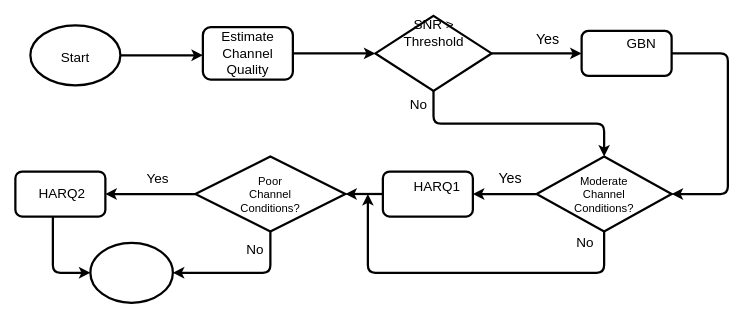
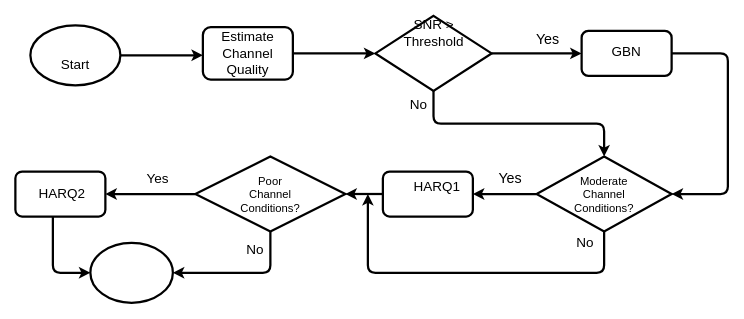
node "GBN": moved (642, 44) -> (627, 51)
node "Start": moved (75, 57) -> (75, 65)
